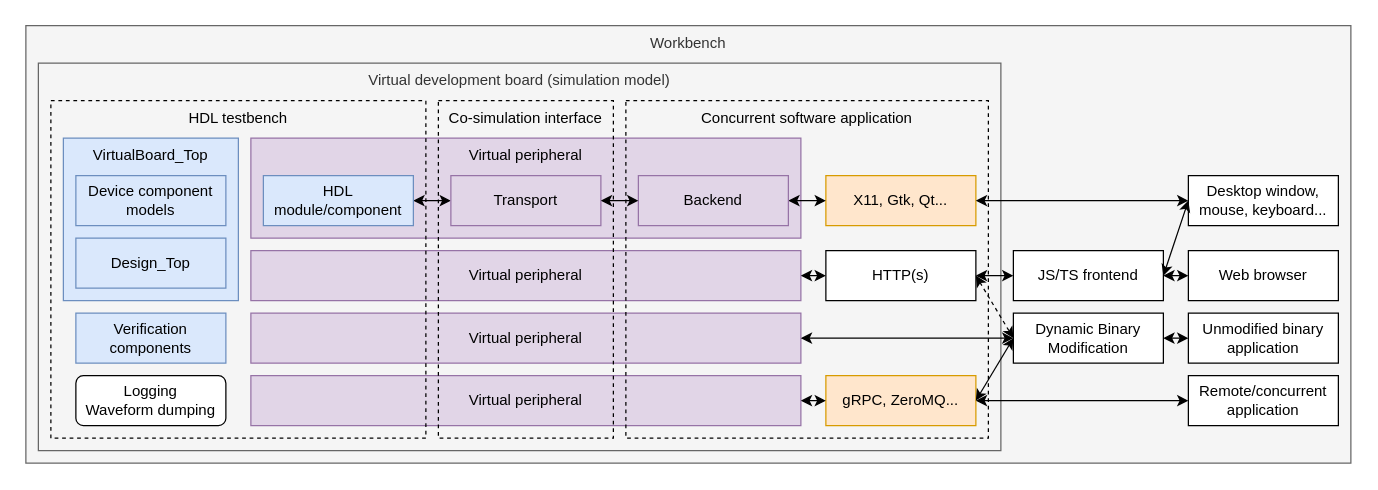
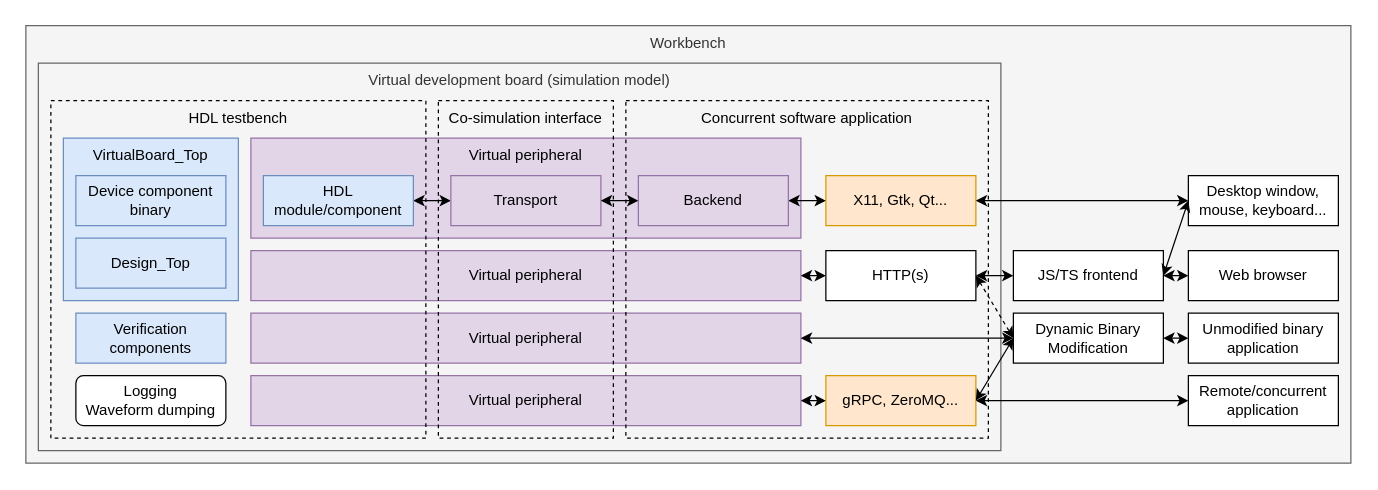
node "Device component models": label "Device component models" -> "Device component binary"
